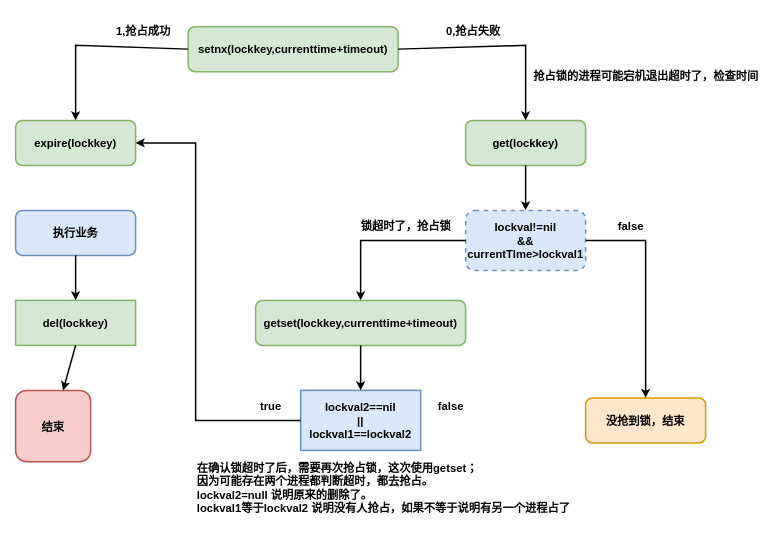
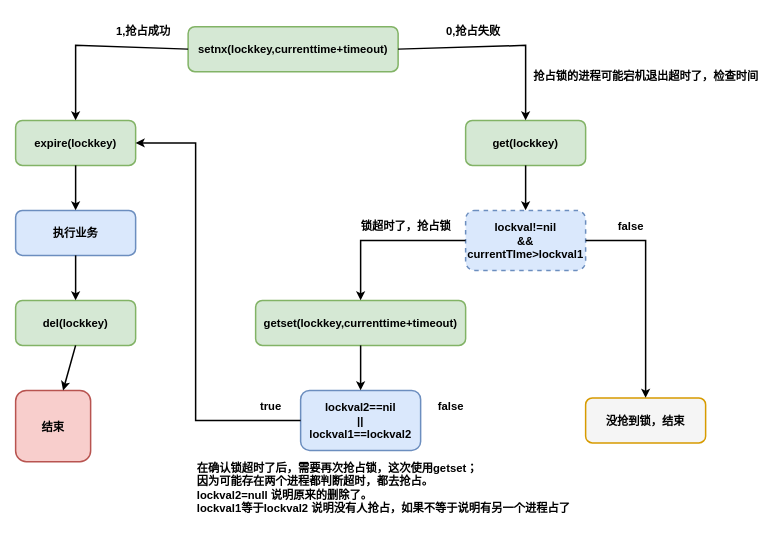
edge "expire(lockkey)" -> "执行业务": added
node "del(lockkey)": shape rectangle -> rounded rectangle
node "lockval2==nil || lockval1==lockval2": shape rectangle -> rounded rectangle
node "没抢到锁，结束": fillcolor #ffe6cc -> #f5f5f5
